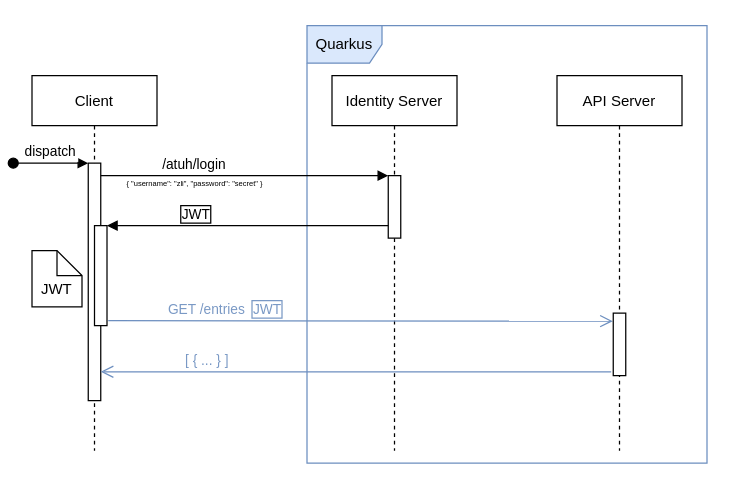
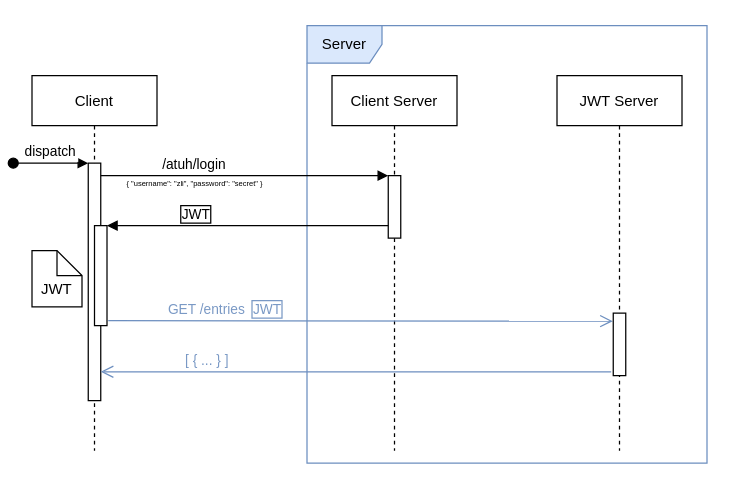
node "Quarkus": label "Quarkus" -> "Server"
node "Identity Server": label "Identity Server" -> "Client Server"
node "API Server": label "API Server" -> "JWT Server"
